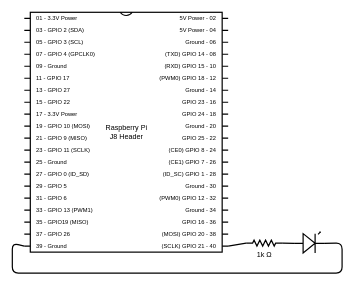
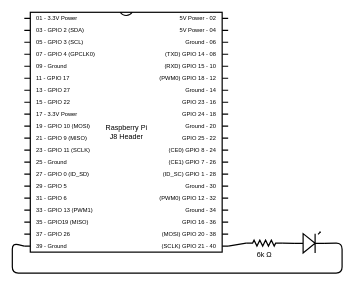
node "1k Ω": label "1k Ω" -> "6k Ω"
